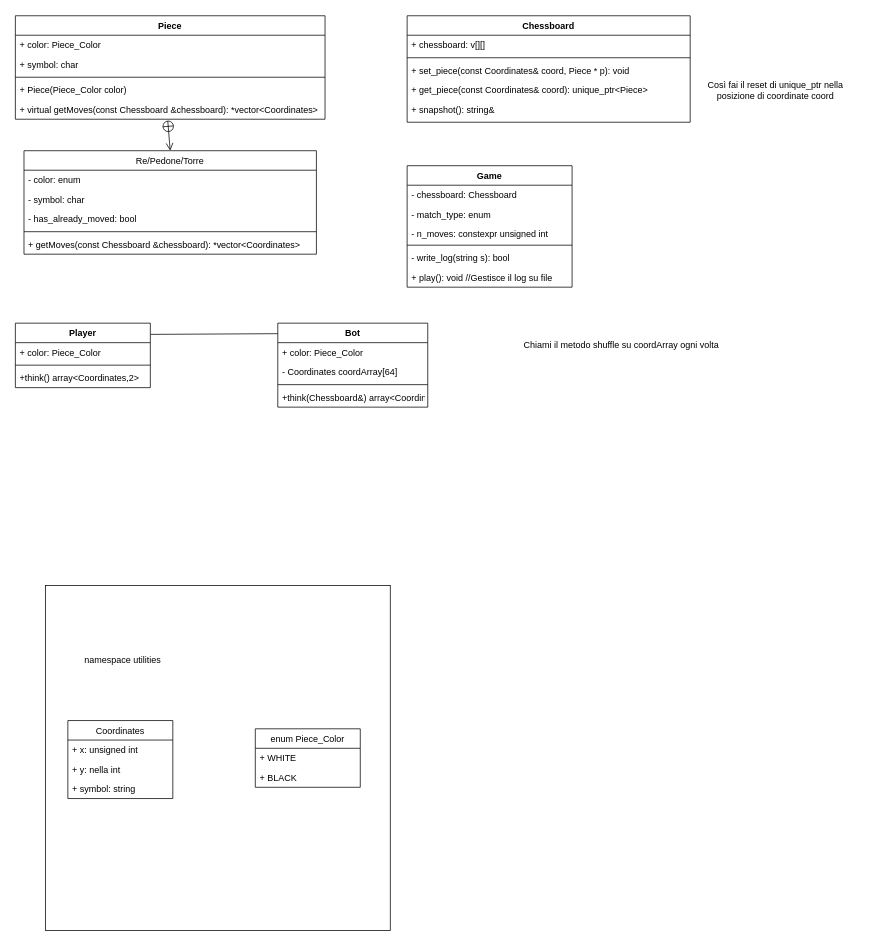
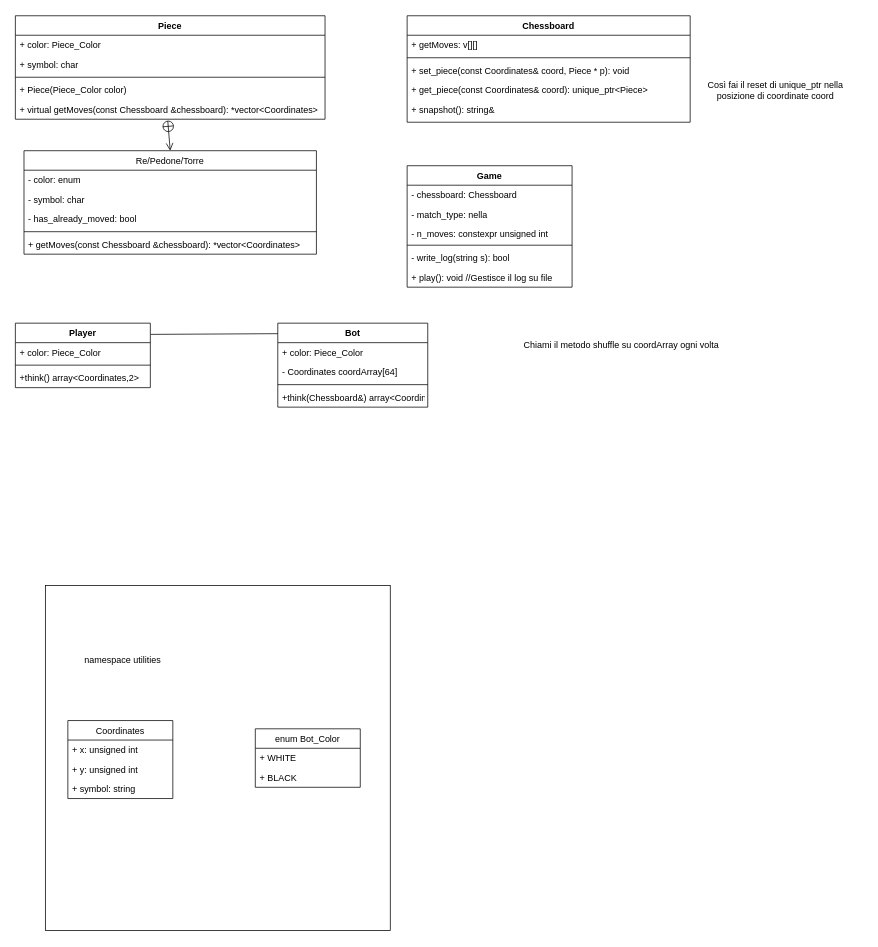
node "+ chessboard: v[][]": label "+ chessboard: v[][]" -> "+ getMoves: v[][]"
node "- match_type: enum": label "- match_type: enum" -> "- match_type: nella"
node "enum Piece_Color": label "enum Piece_Color" -> "enum Bot_Color"
node "+ y: nella int": label "+ y: nella int" -> "+ y: unsigned int"
